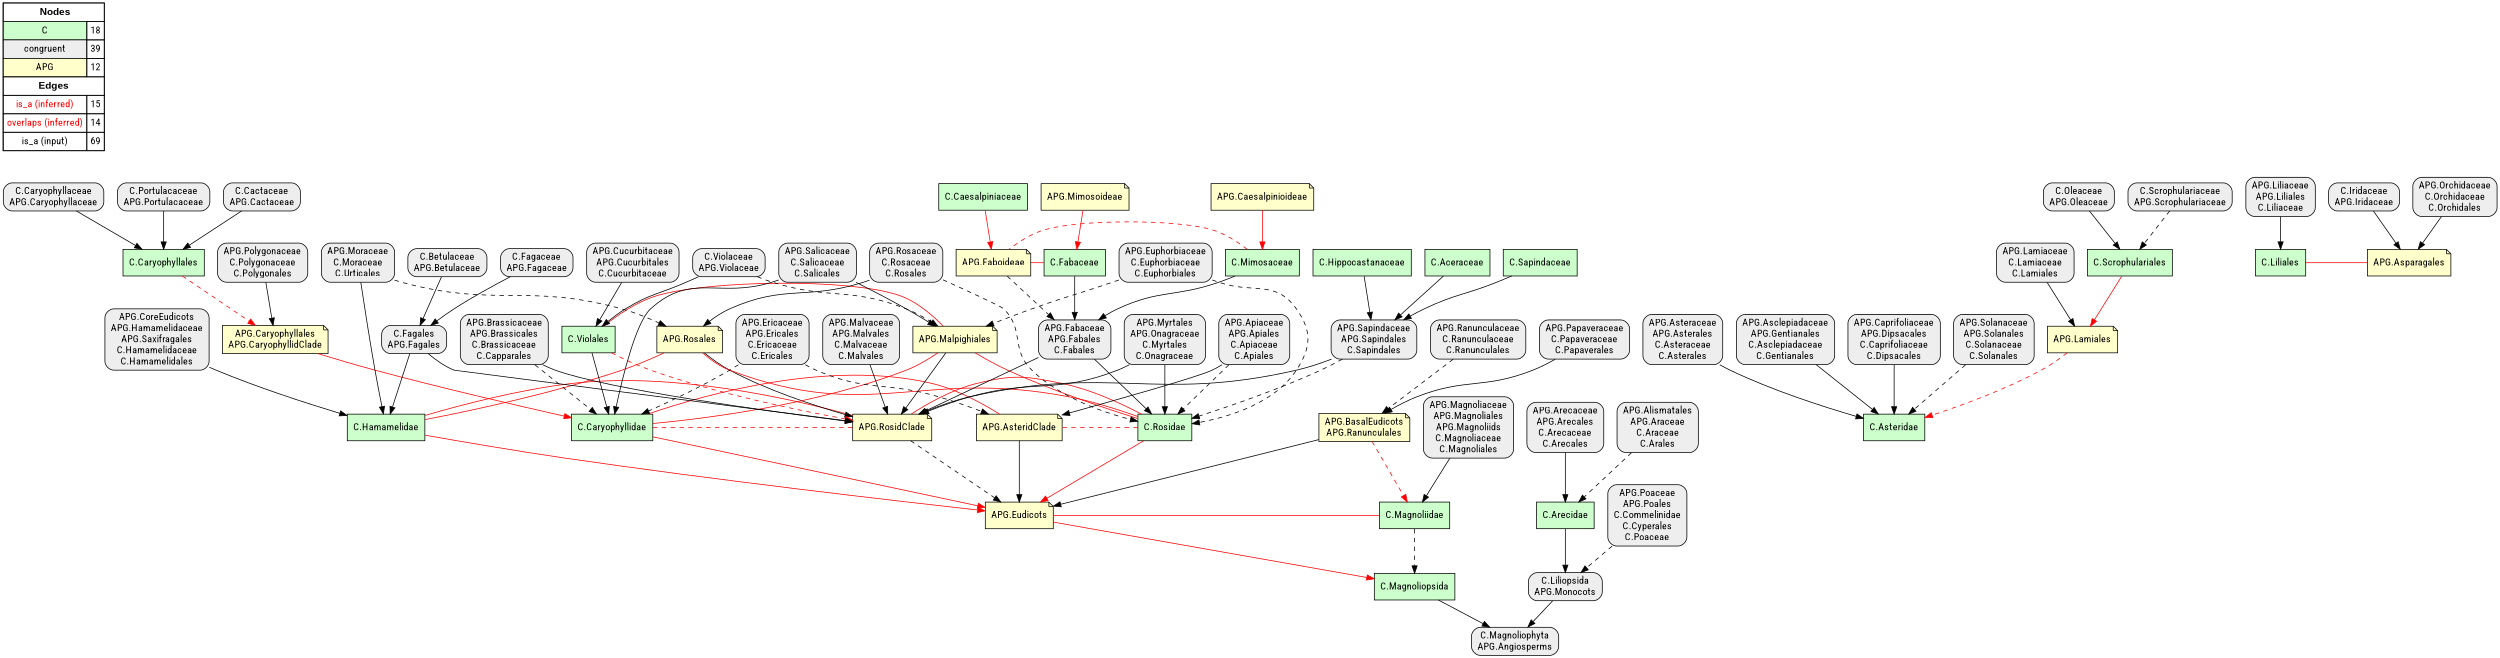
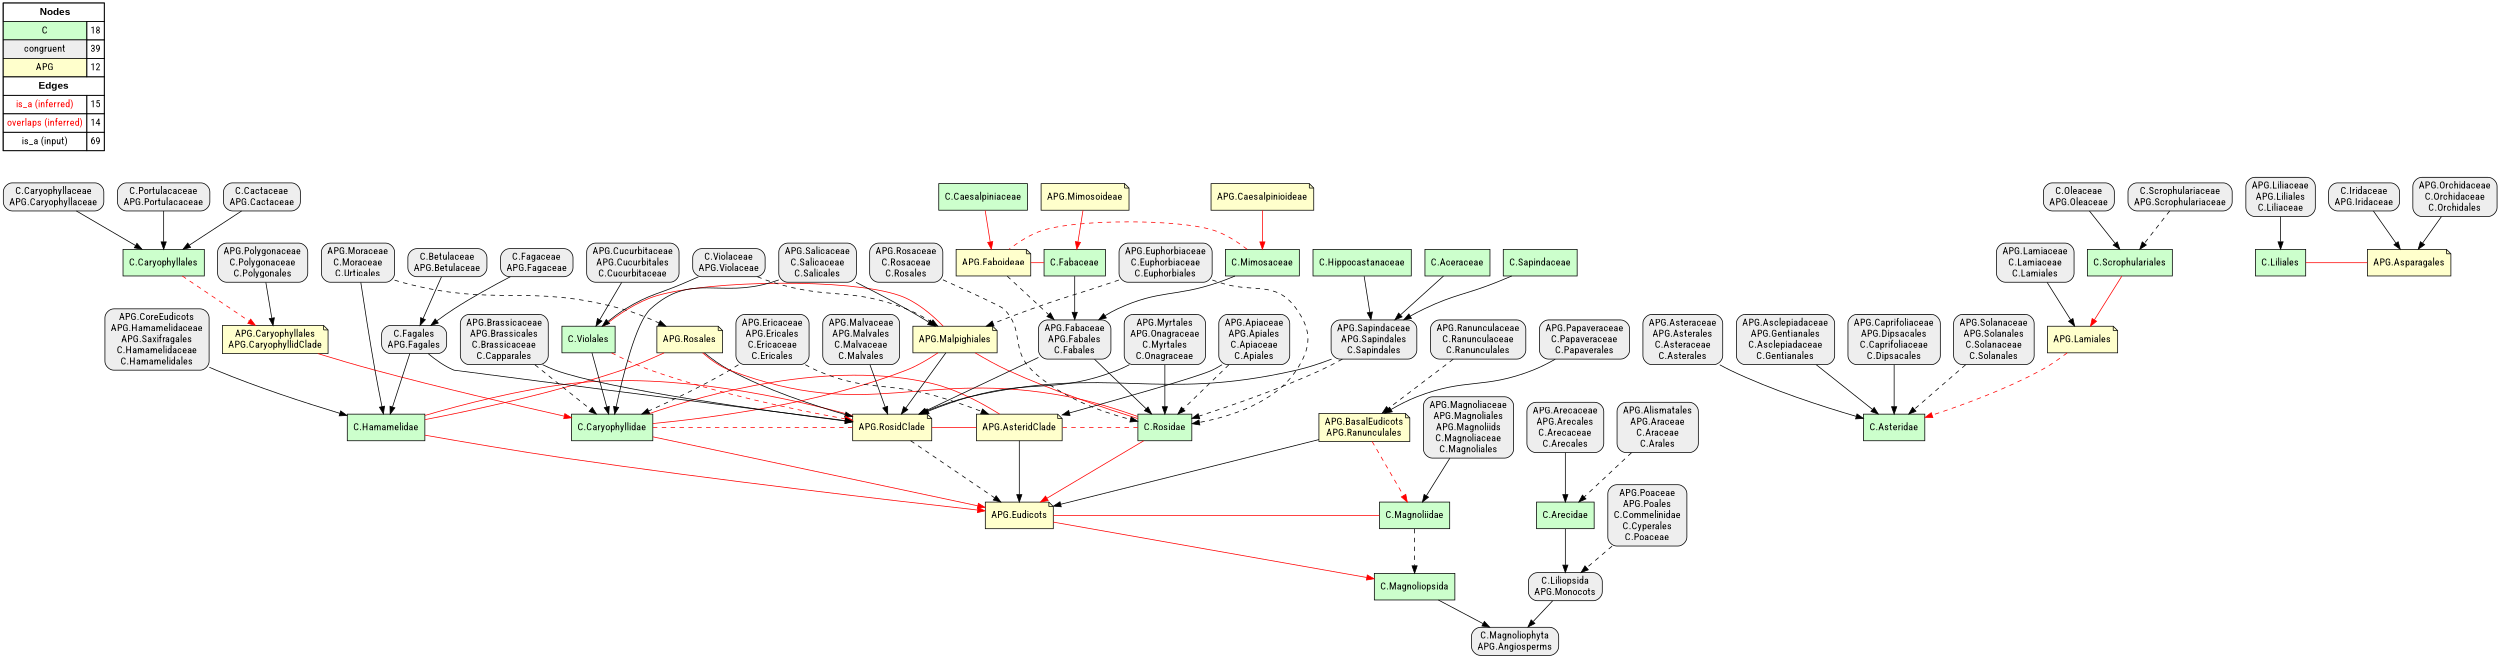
edge "APG.Rosaceae C.Rosaceae C.Rosales" -> "APG.Rosales": removed
edge "APG.RosidClade" -- "C.Rosidae": now "APG.RosidClade" -- "APG.AsteridClade"
